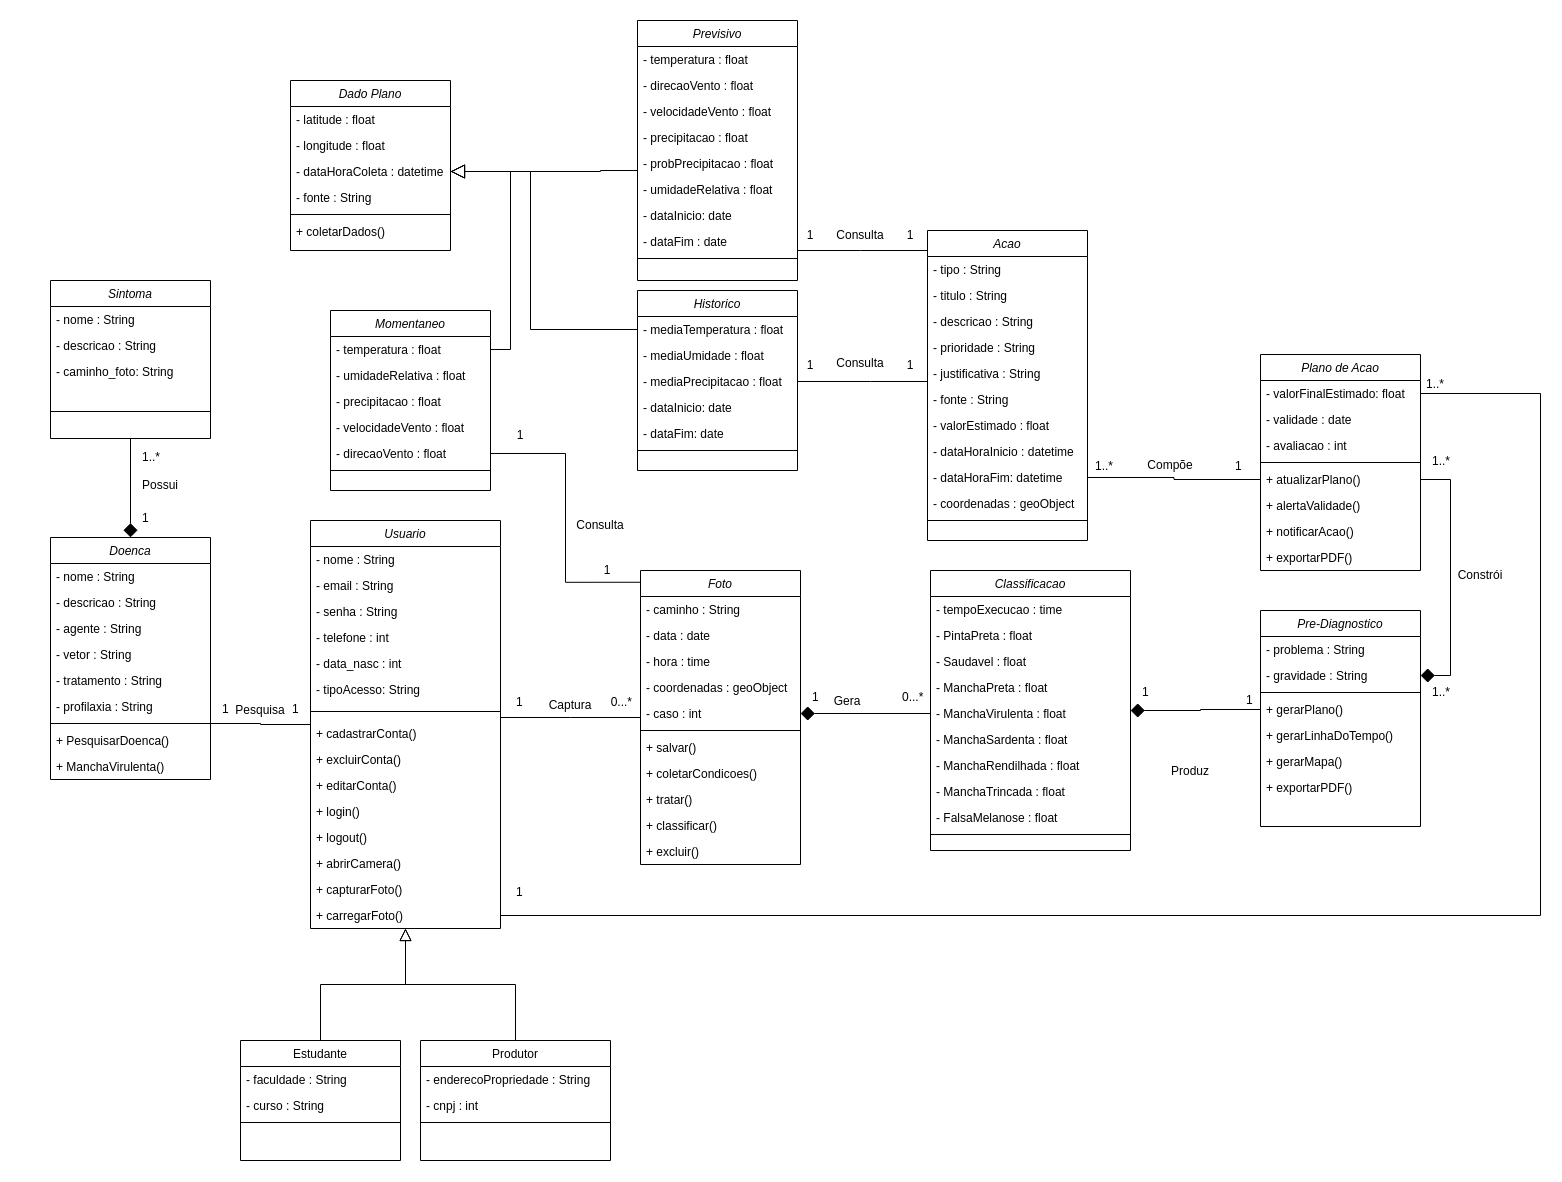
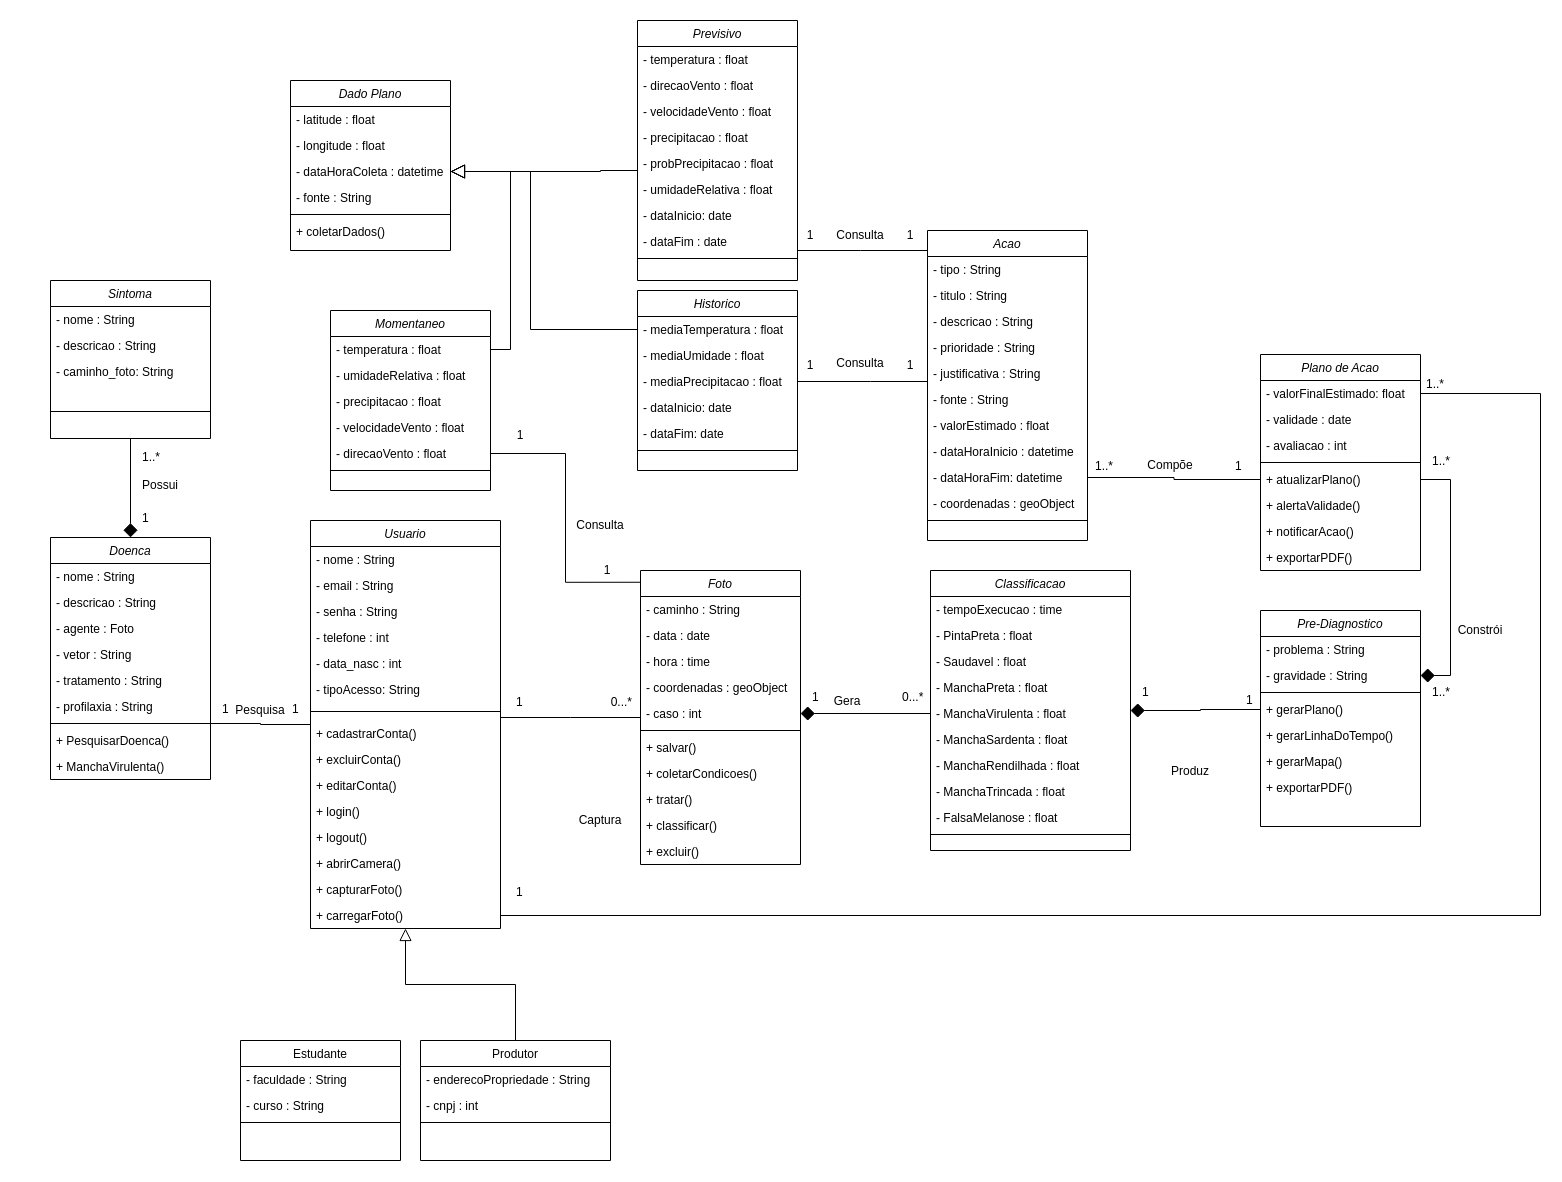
node "Constrói": moved (1481, 576) -> (1481, 631)
node "- agente : String": label "- agente : String" -> "- agente : Foto"
node "Captura": moved (571, 706) -> (601, 821)
edge "Estudante" -> "Usuario": removed
